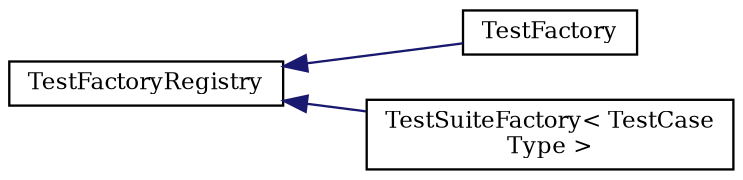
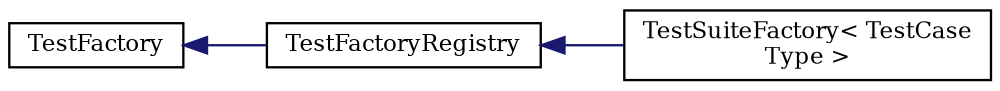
edge "TestFactory" -> "TestFactoryRegistry": reversed
